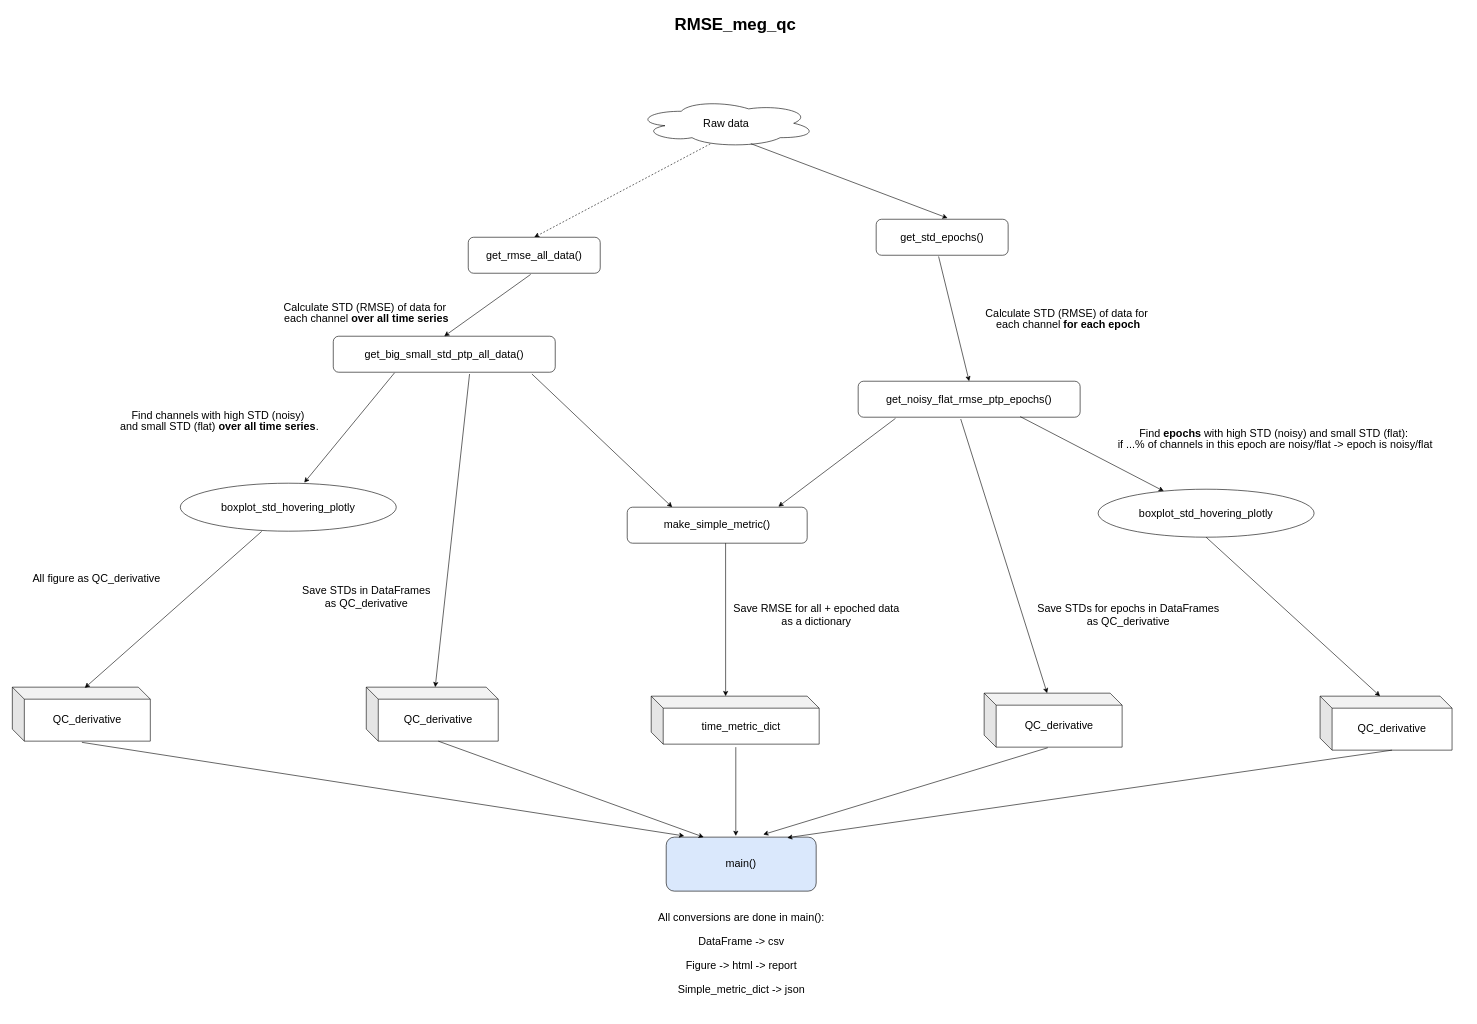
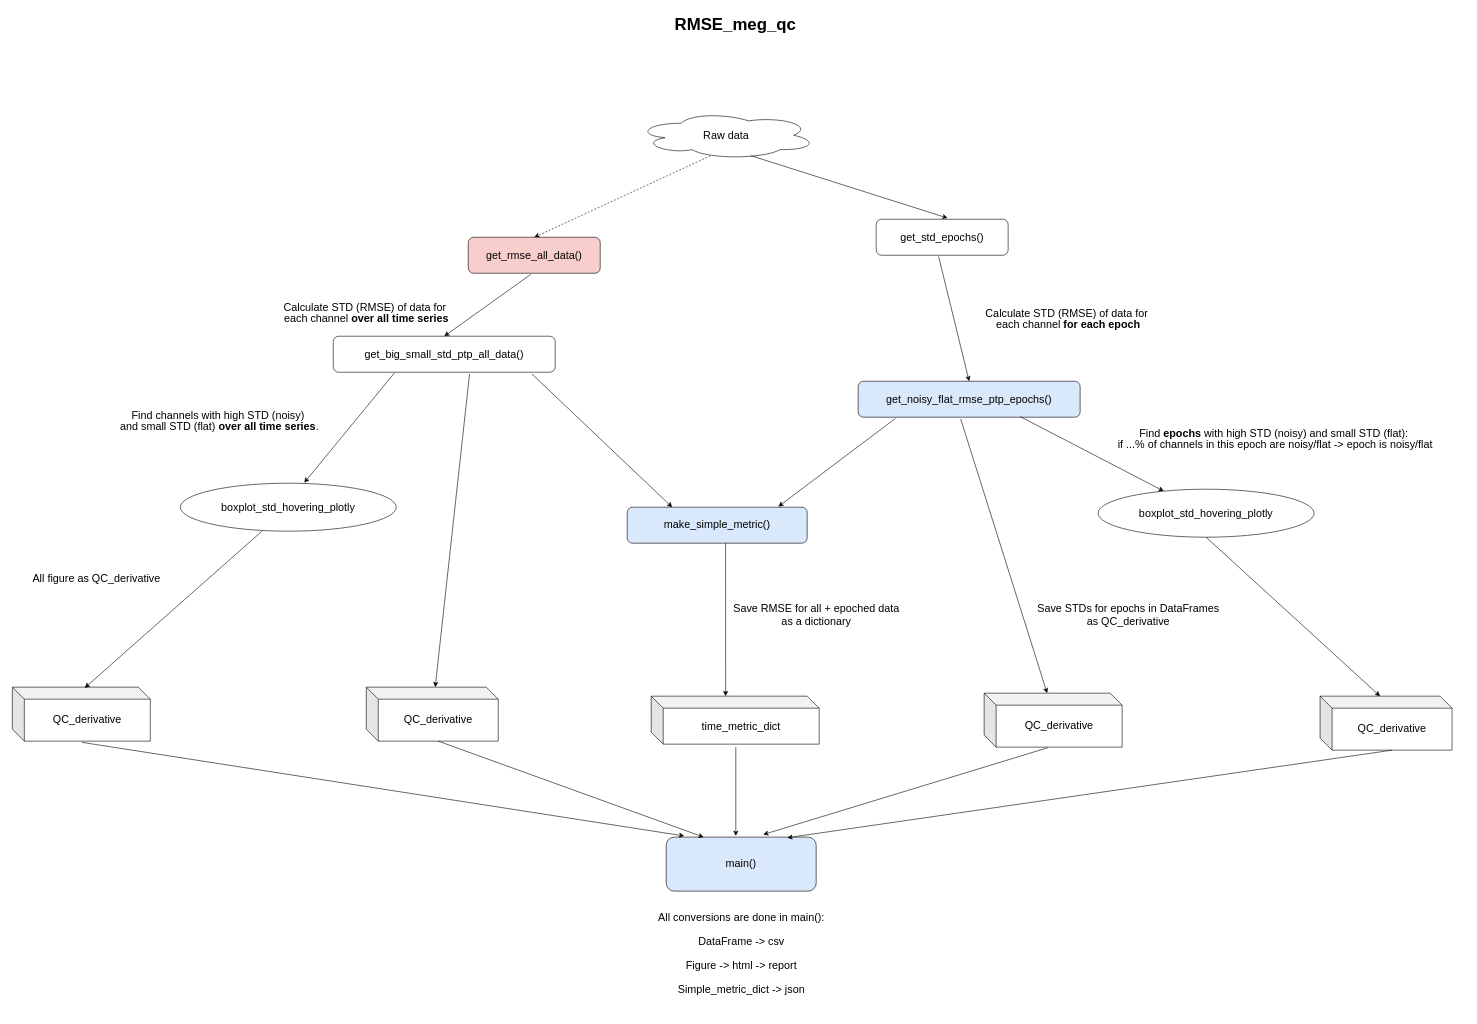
node "Raw data": moved (726, 123) -> (726, 135)
node "get_rmse_all_data()": fillcolor #ffffff -> #f8cecc
node "get_noisy_flat_rmse_ptp_epochs()": fillcolor #ffffff -> #dae8fc
node "make_simple_metric()": fillcolor #ffffff -> #dae8fc
node "Save STDs in DataFrames as QC_derivative": removed
